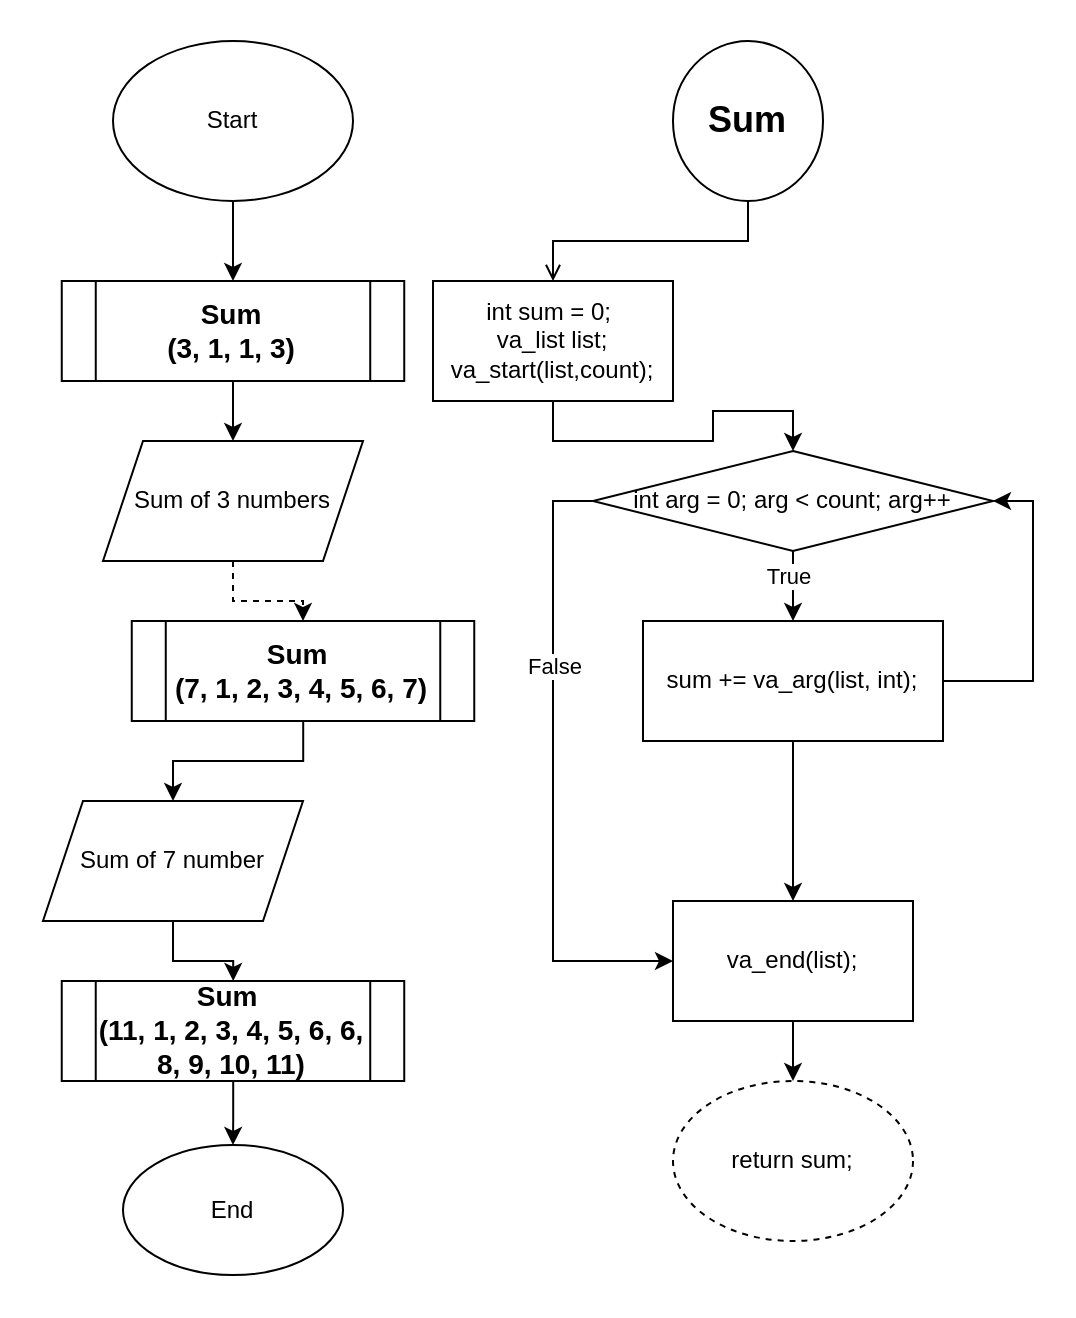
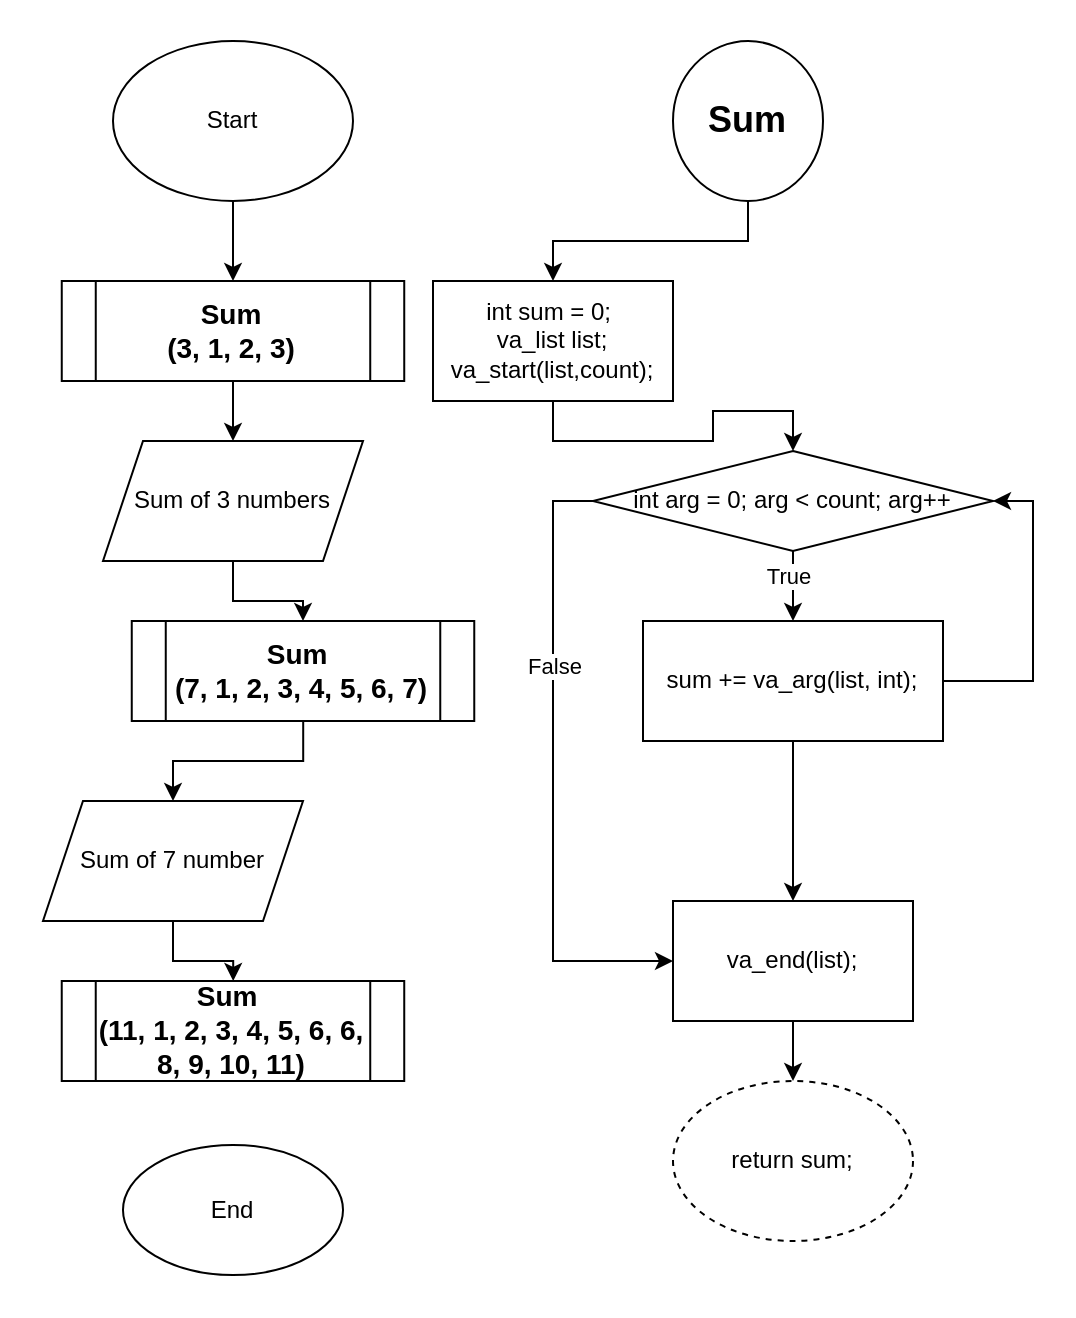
edge "Sum" -> "int sum = 0; va_list list; va_start(list,count);": arrowhead open -> classic
node "Sum (3, 1, 1, 3)": label "Sum (3, 1, 1, 3)" -> "Sum (3, 1, 2, 3)"
edge "Sum of 3 numbers" -> "Sum (7, 1, 2, 3, 4, 5, 6, 7)": style dashed -> solid
edge "Sum (11, 1, 2, 3, 4, 5, 6, 6, 8, 9, 10, 11)" -> "End": removed
